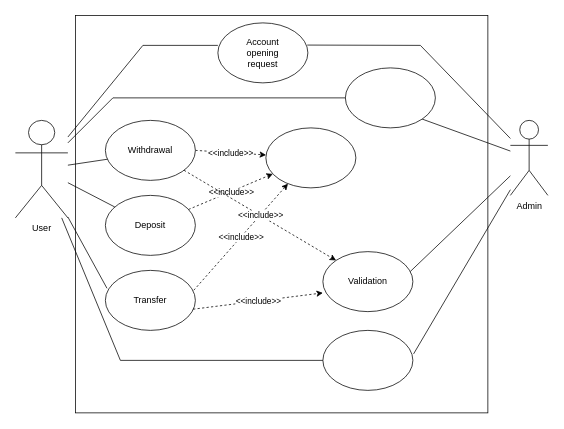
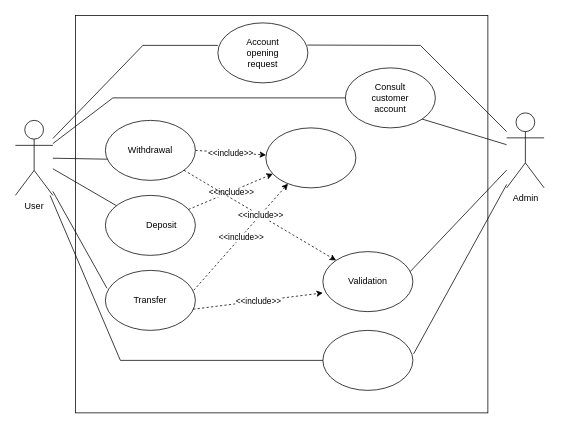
node "Consult customer account": added
node "Admin": moved (529, 158) -> (525, 150)
node "User": size 53x98 -> 38x75
node "Deposit": moved (150, 225) -> (162, 225)
